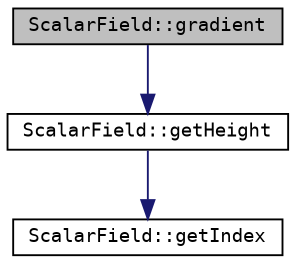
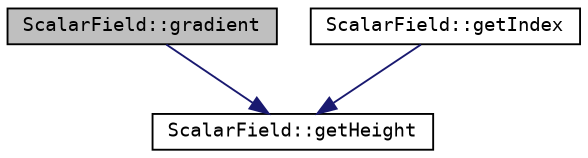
edge "ScalarField::getHeight" -> "ScalarField::getIndex": reversed
